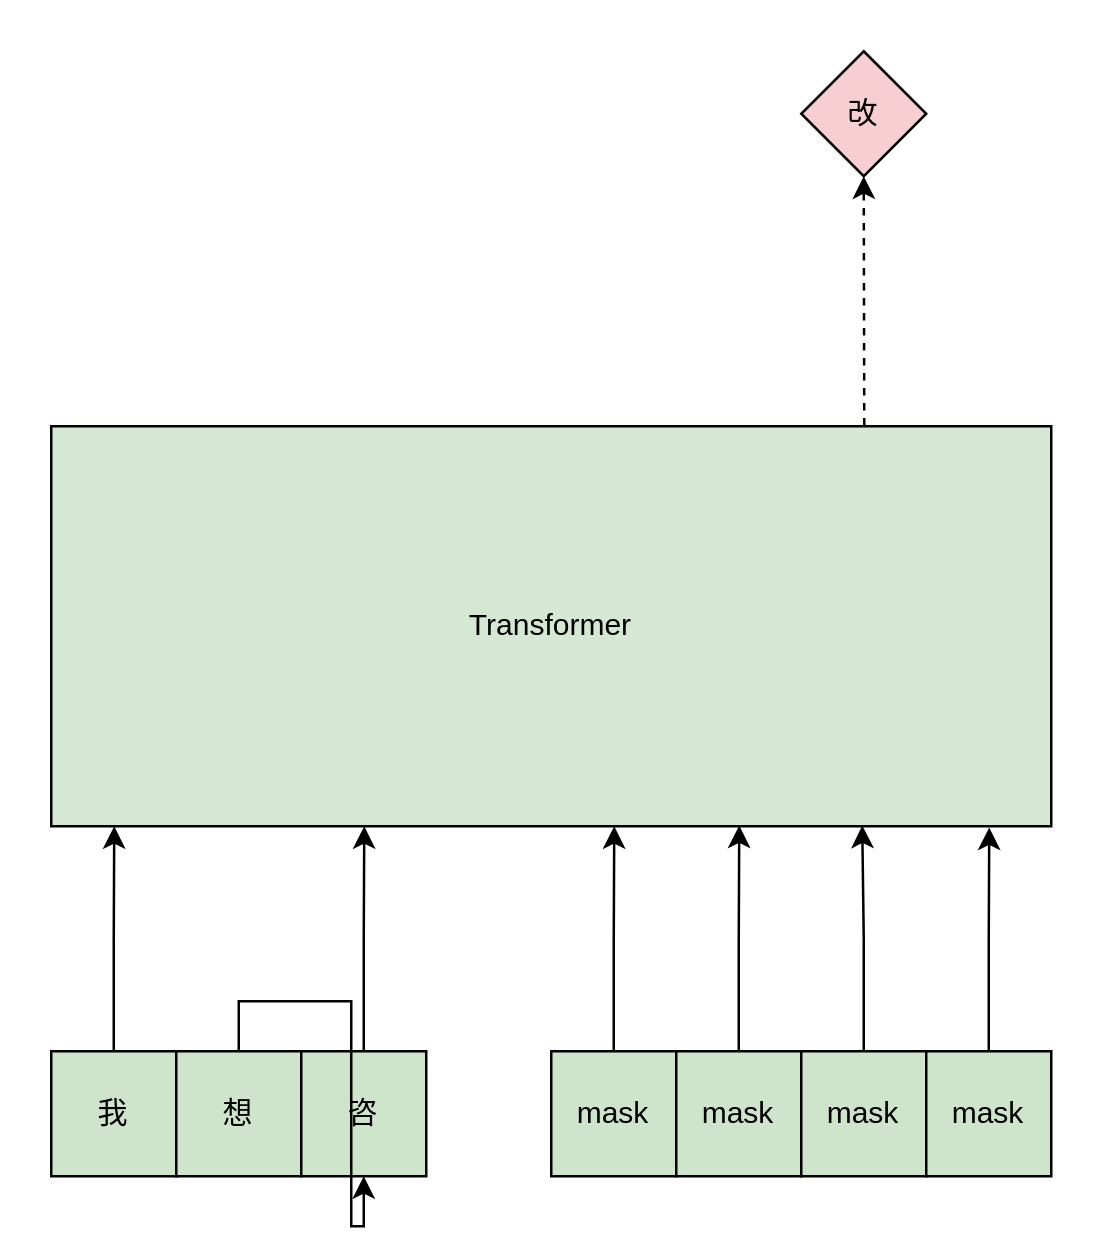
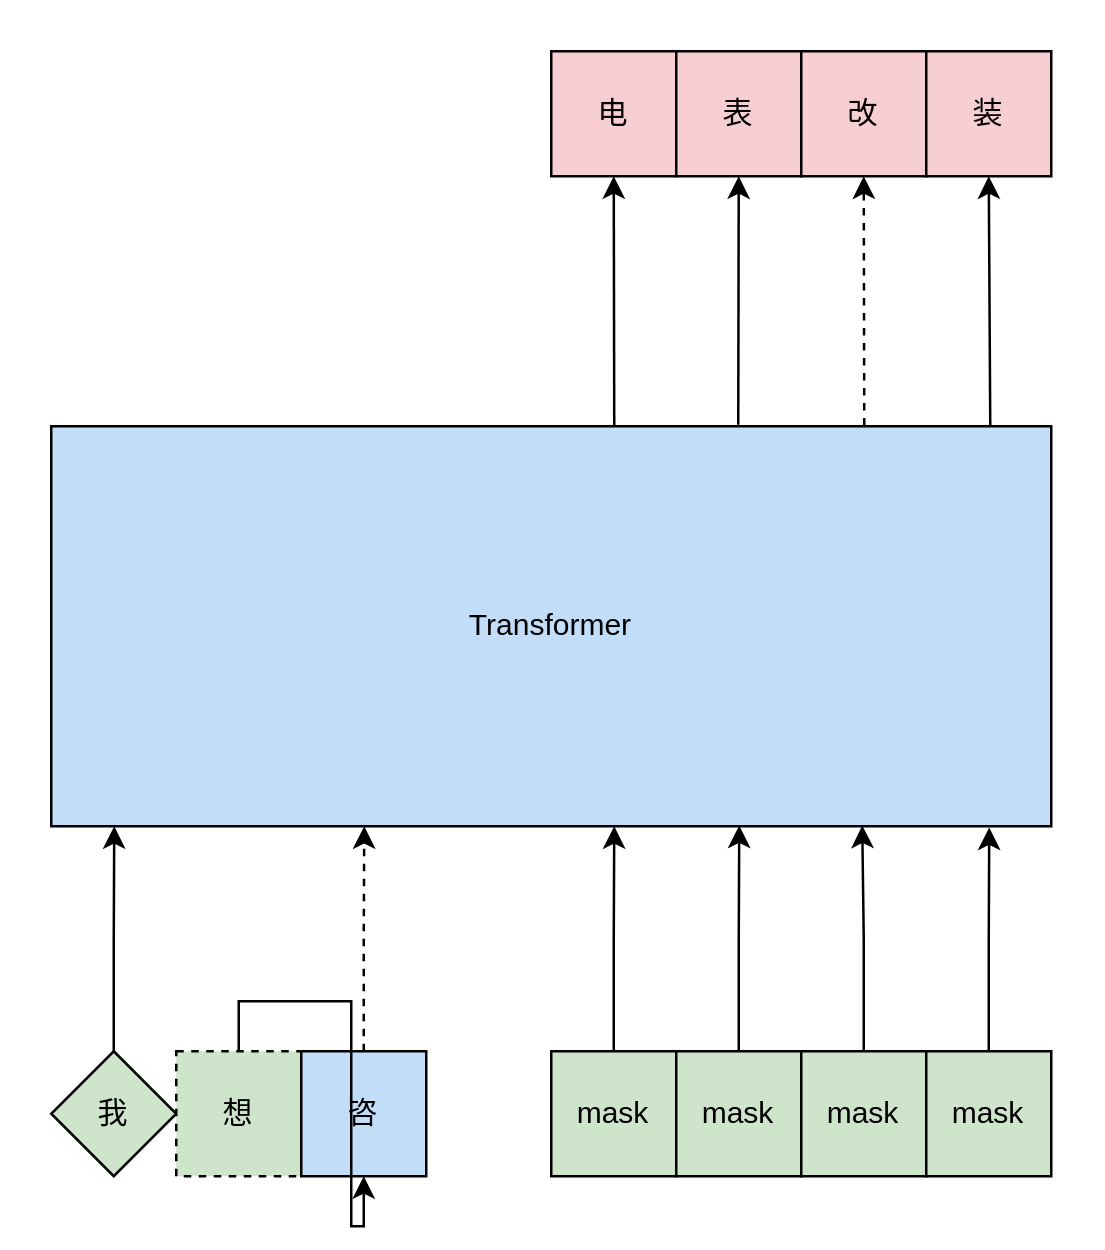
node "电": added
node "表": added
node "改": shape diamond -> rectangle
node "装": added
edge "Transformer" -> "表": added
edge "Transformer" -> "电": added
edge "Transformer" -> "装": added
node "Transformer": fillcolor #d5e8d4 -> #c2ddf8
edge "咨" -> "Transformer": style solid -> dashed
node "我": shape rectangle -> diamond
node "想": style solid -> dashed
node "咨": fillcolor #cee5cb -> #c2ddf8
